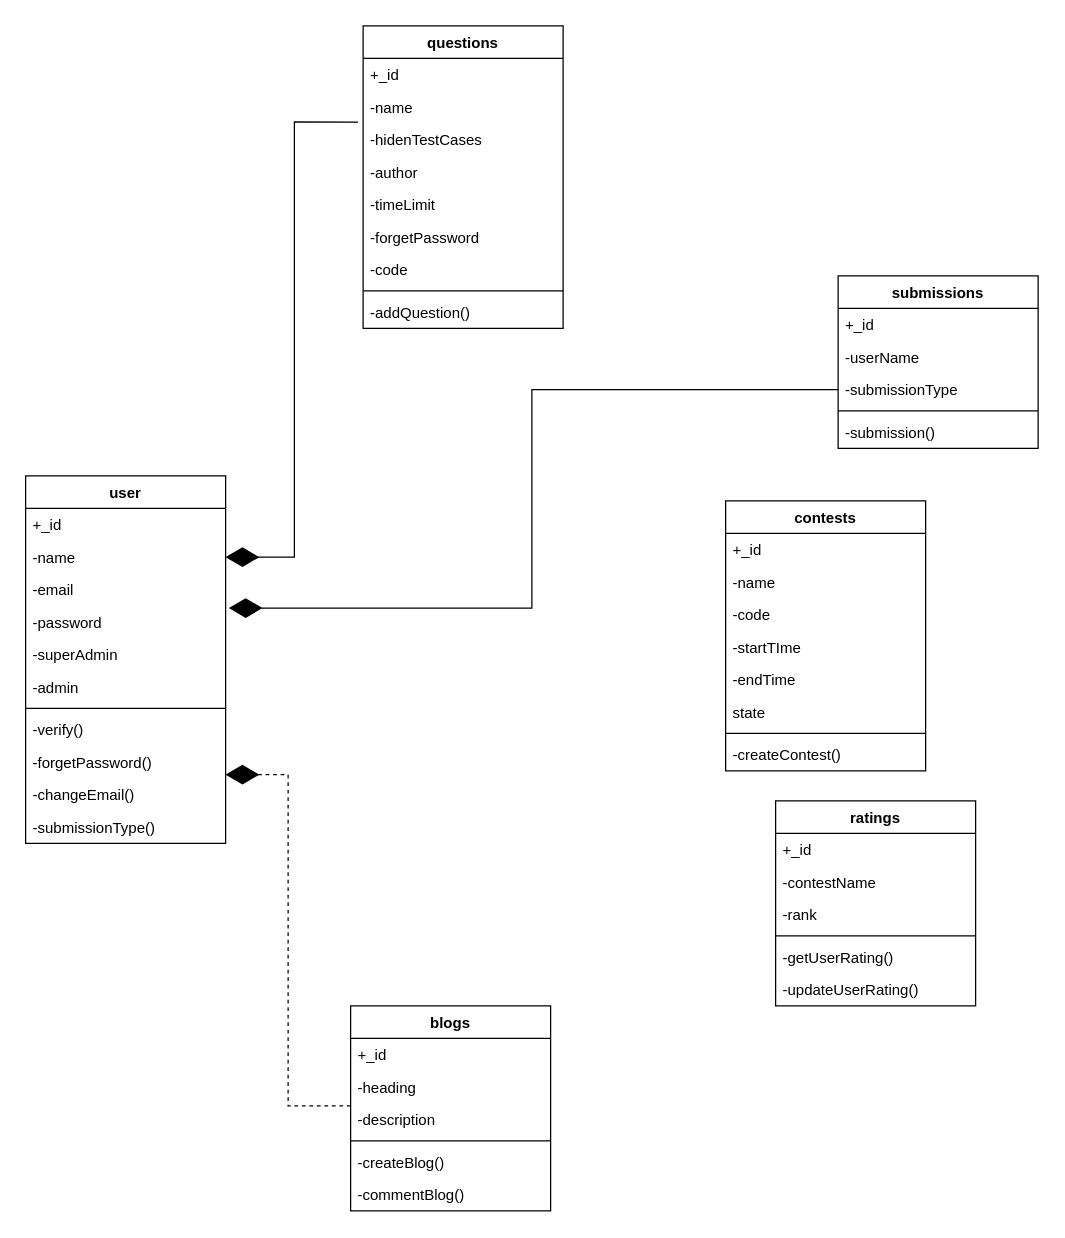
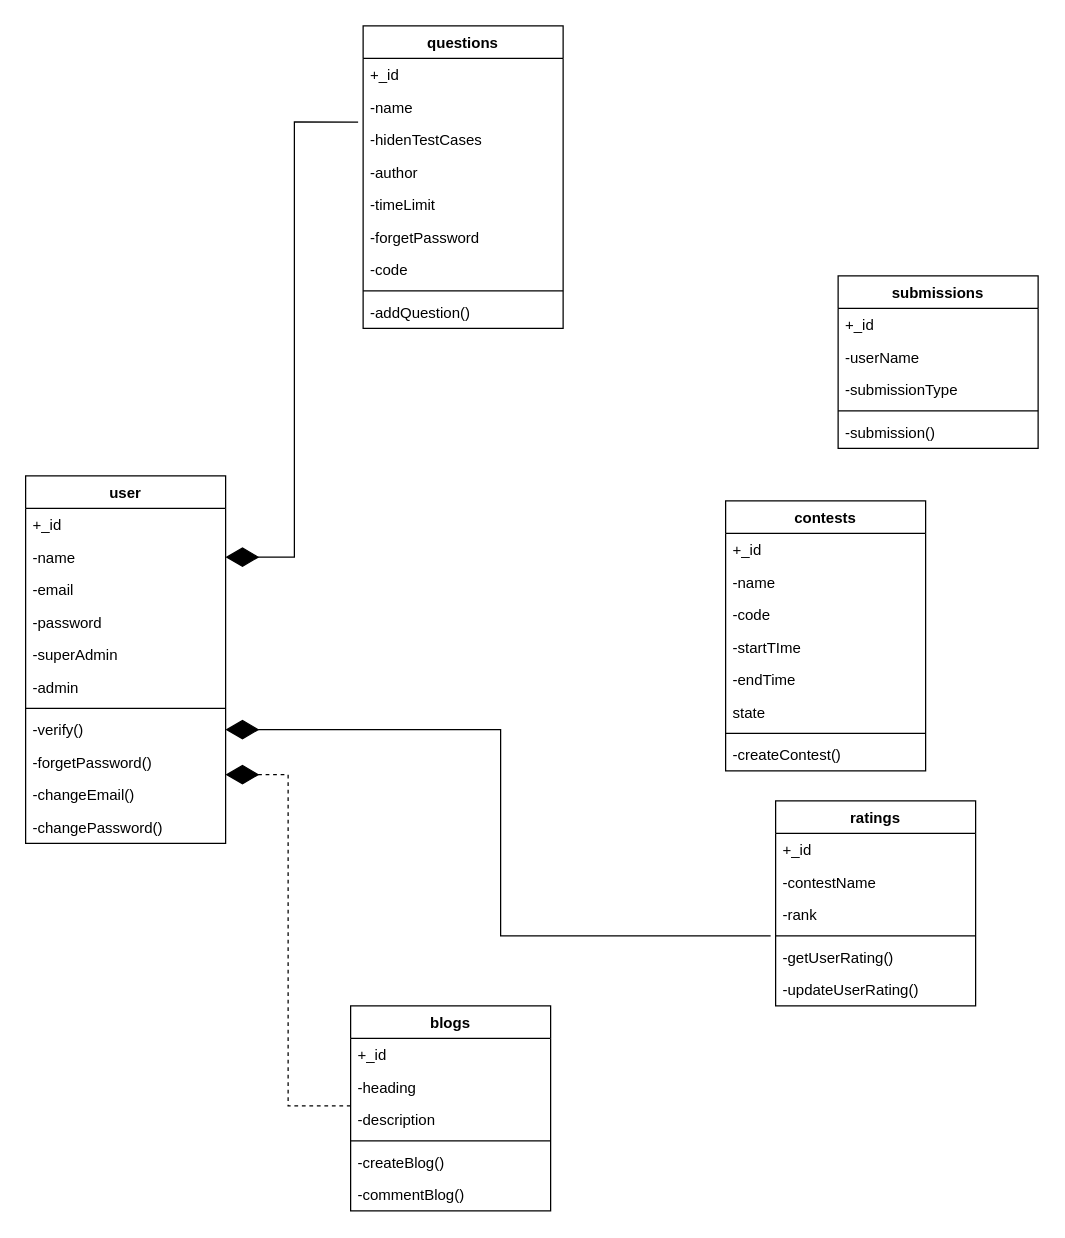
edge "-submissionType" -> "-password": removed
node "-submissionType()": label "-submissionType()" -> "-changePassword()"
edge "-getUserRating()" -> "-verify()": added
